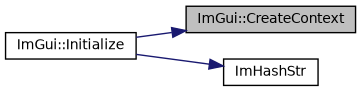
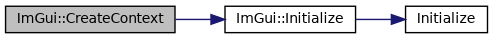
edge "ImGui::Initialize" -> "ImGui::CreateContext": reversed
node "ImHashStr": label "ImHashStr" -> "Initialize"
